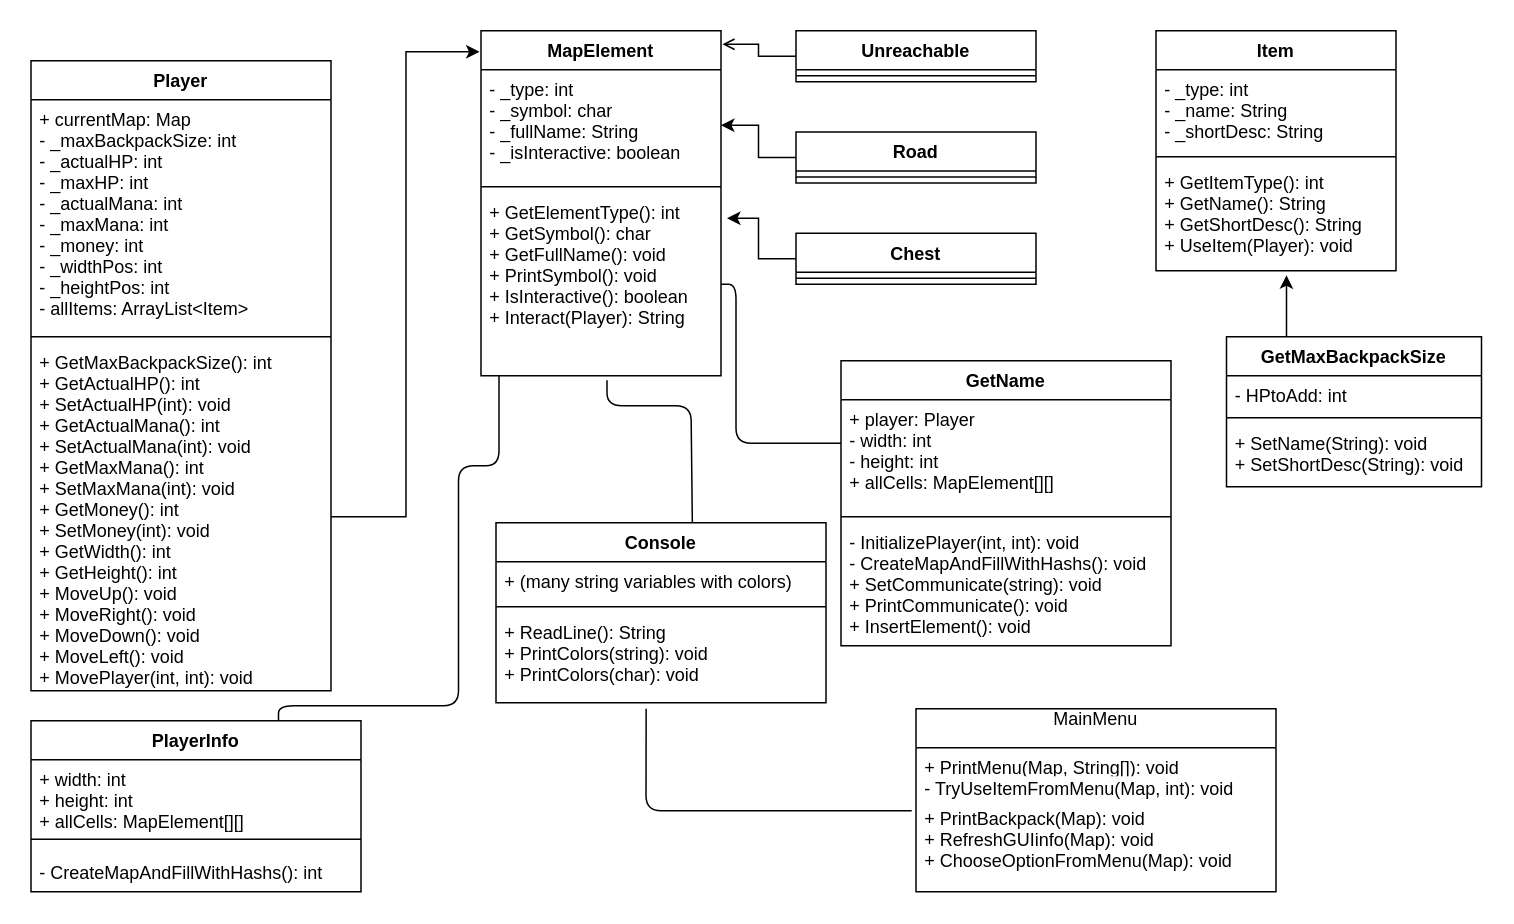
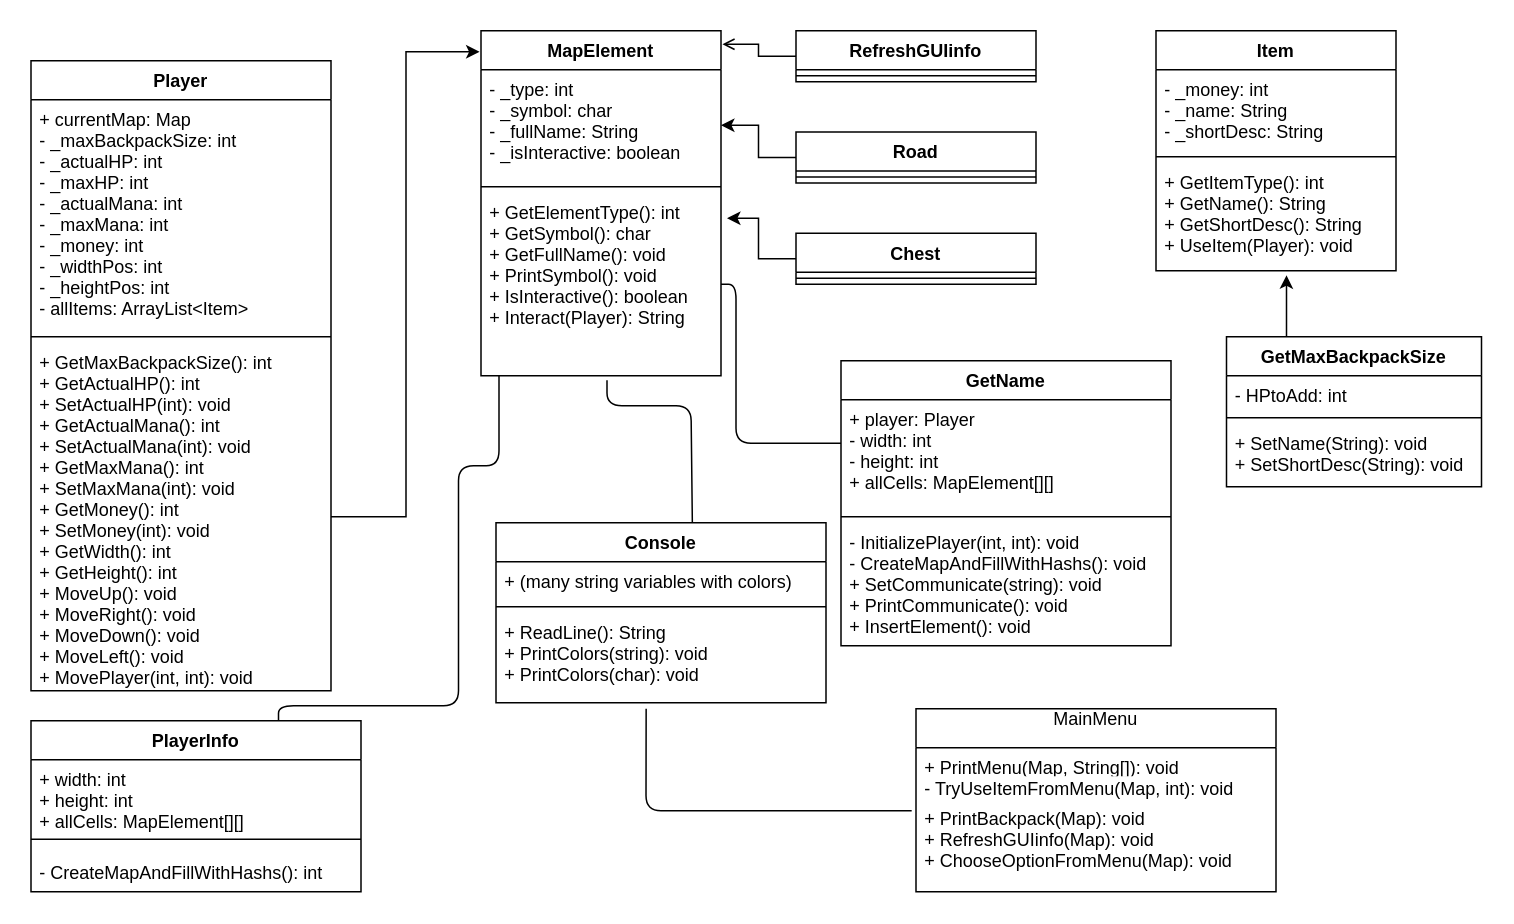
node "Unreachable": label "Unreachable" -> "RefreshGUIinfo"
node "- _type: int - _name: String - _shortDesc: String": label "- _type: int - _name: String - _shortDesc: String" -> "- _money: int - _name: String - _shortDesc: String"
